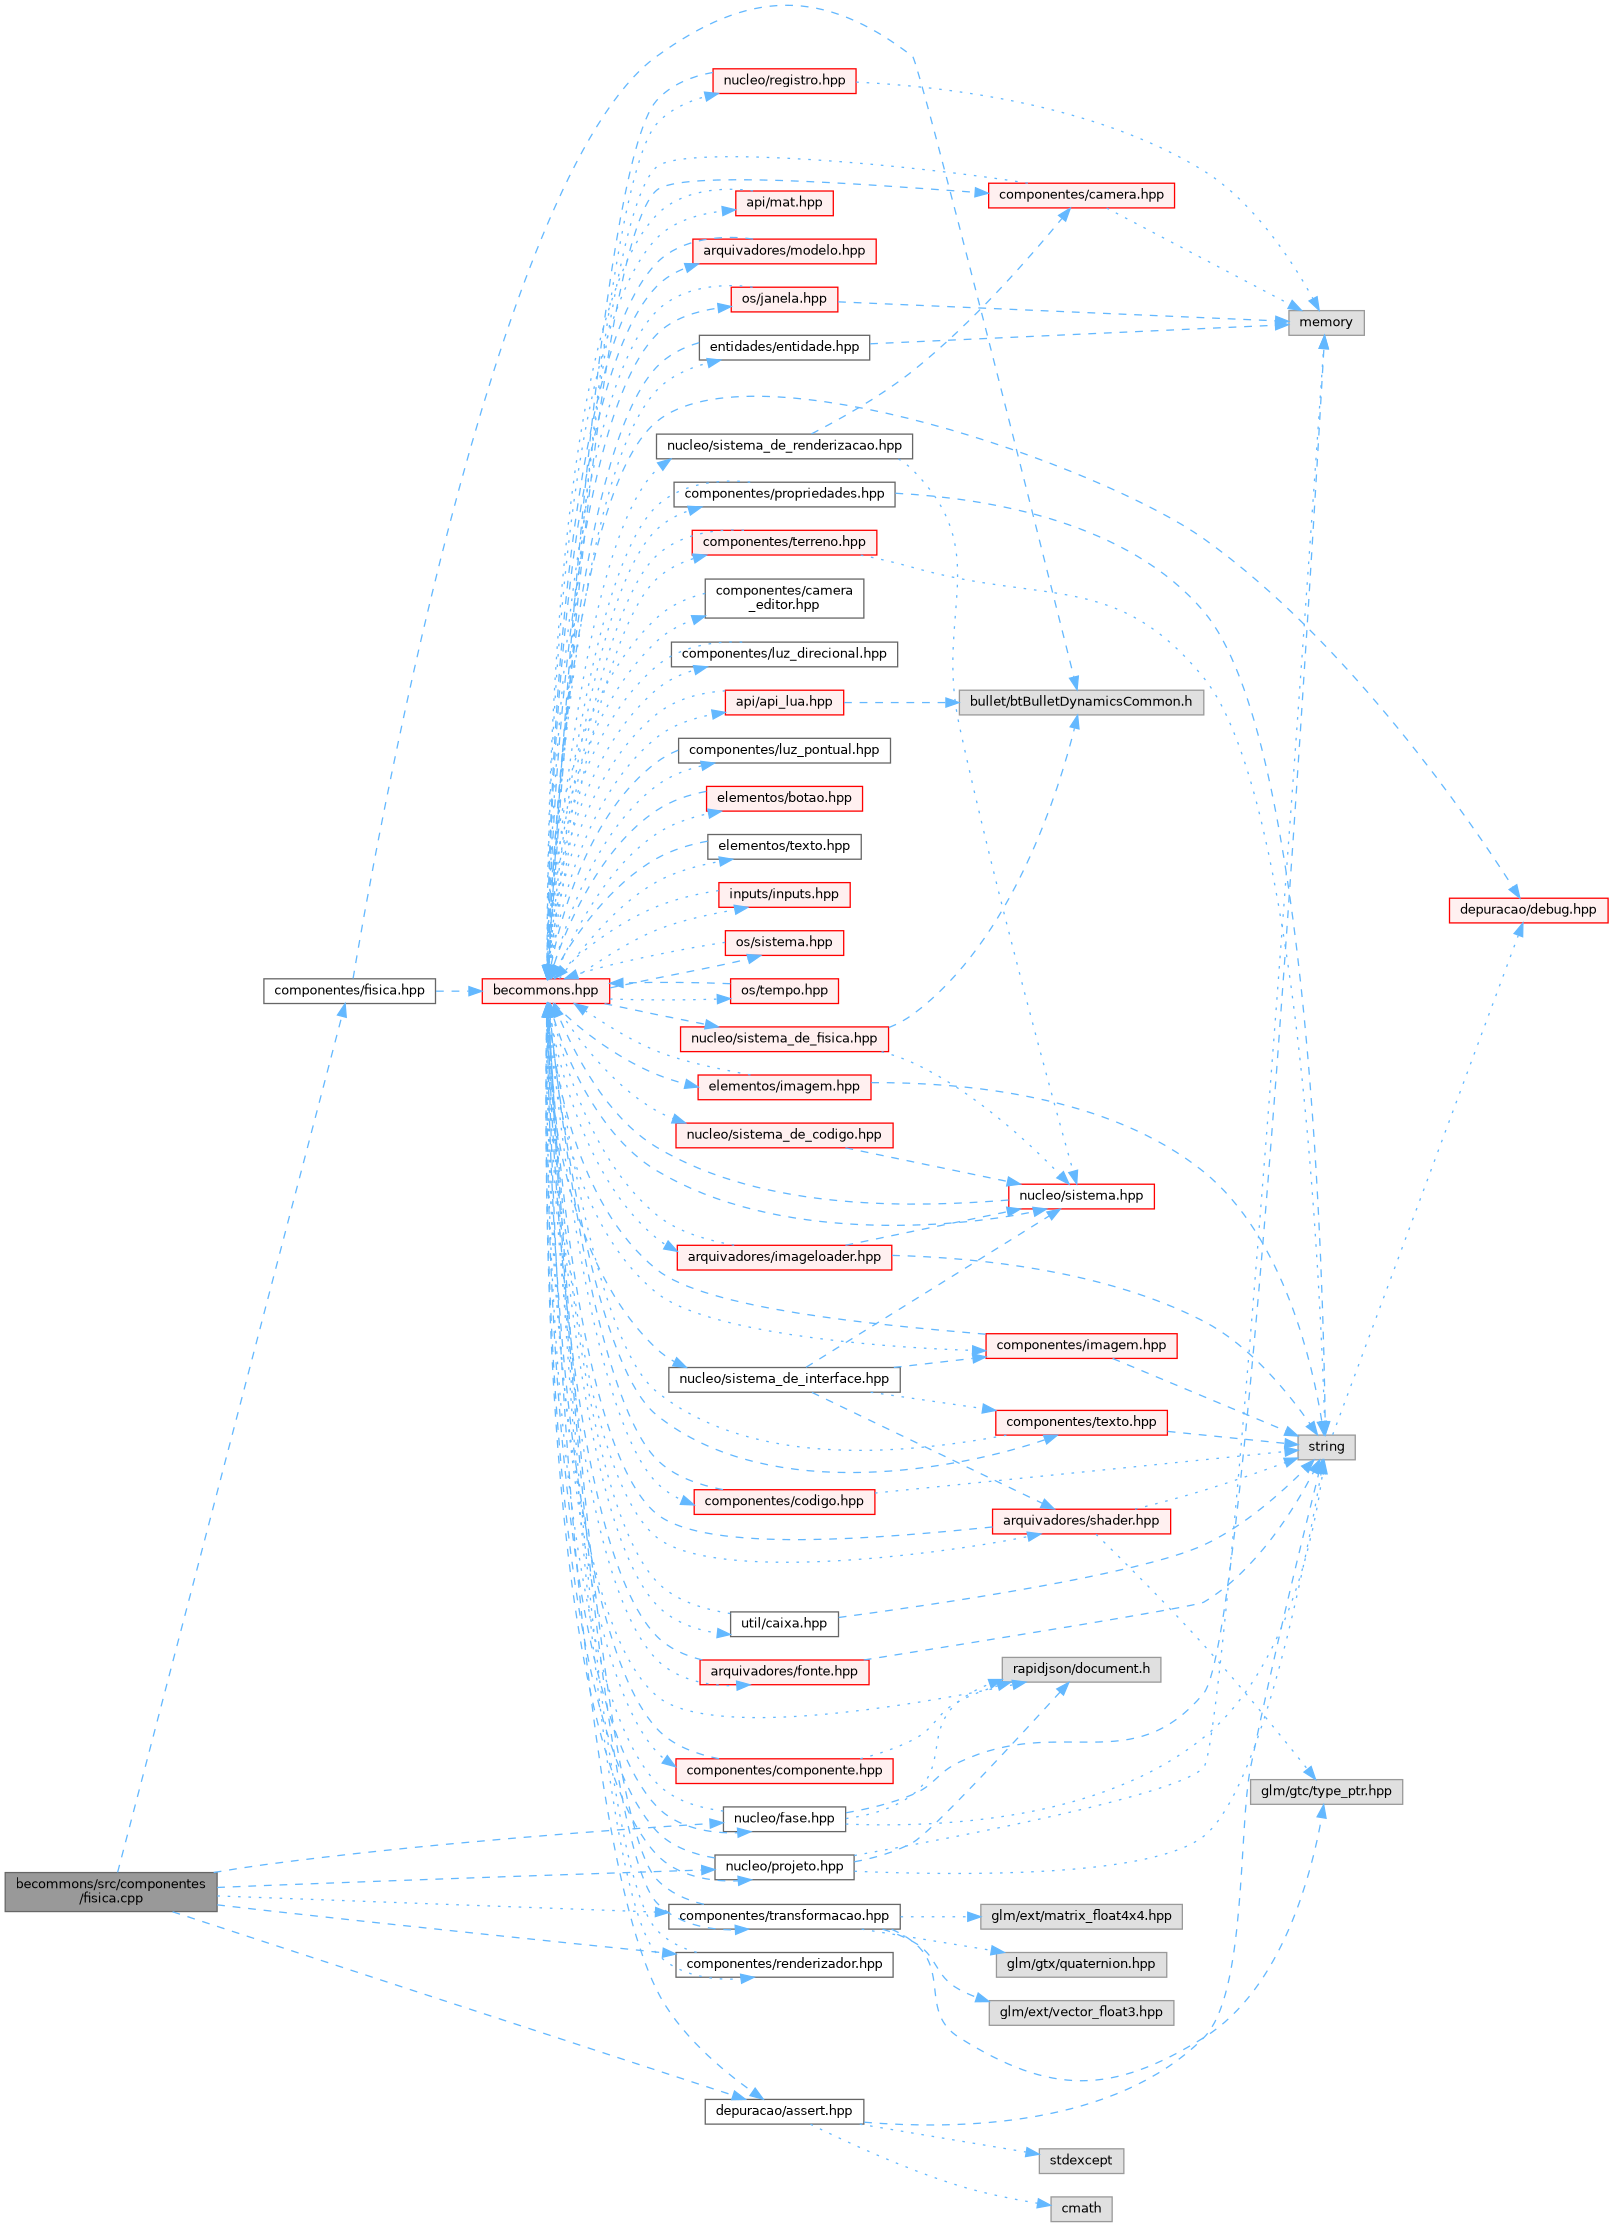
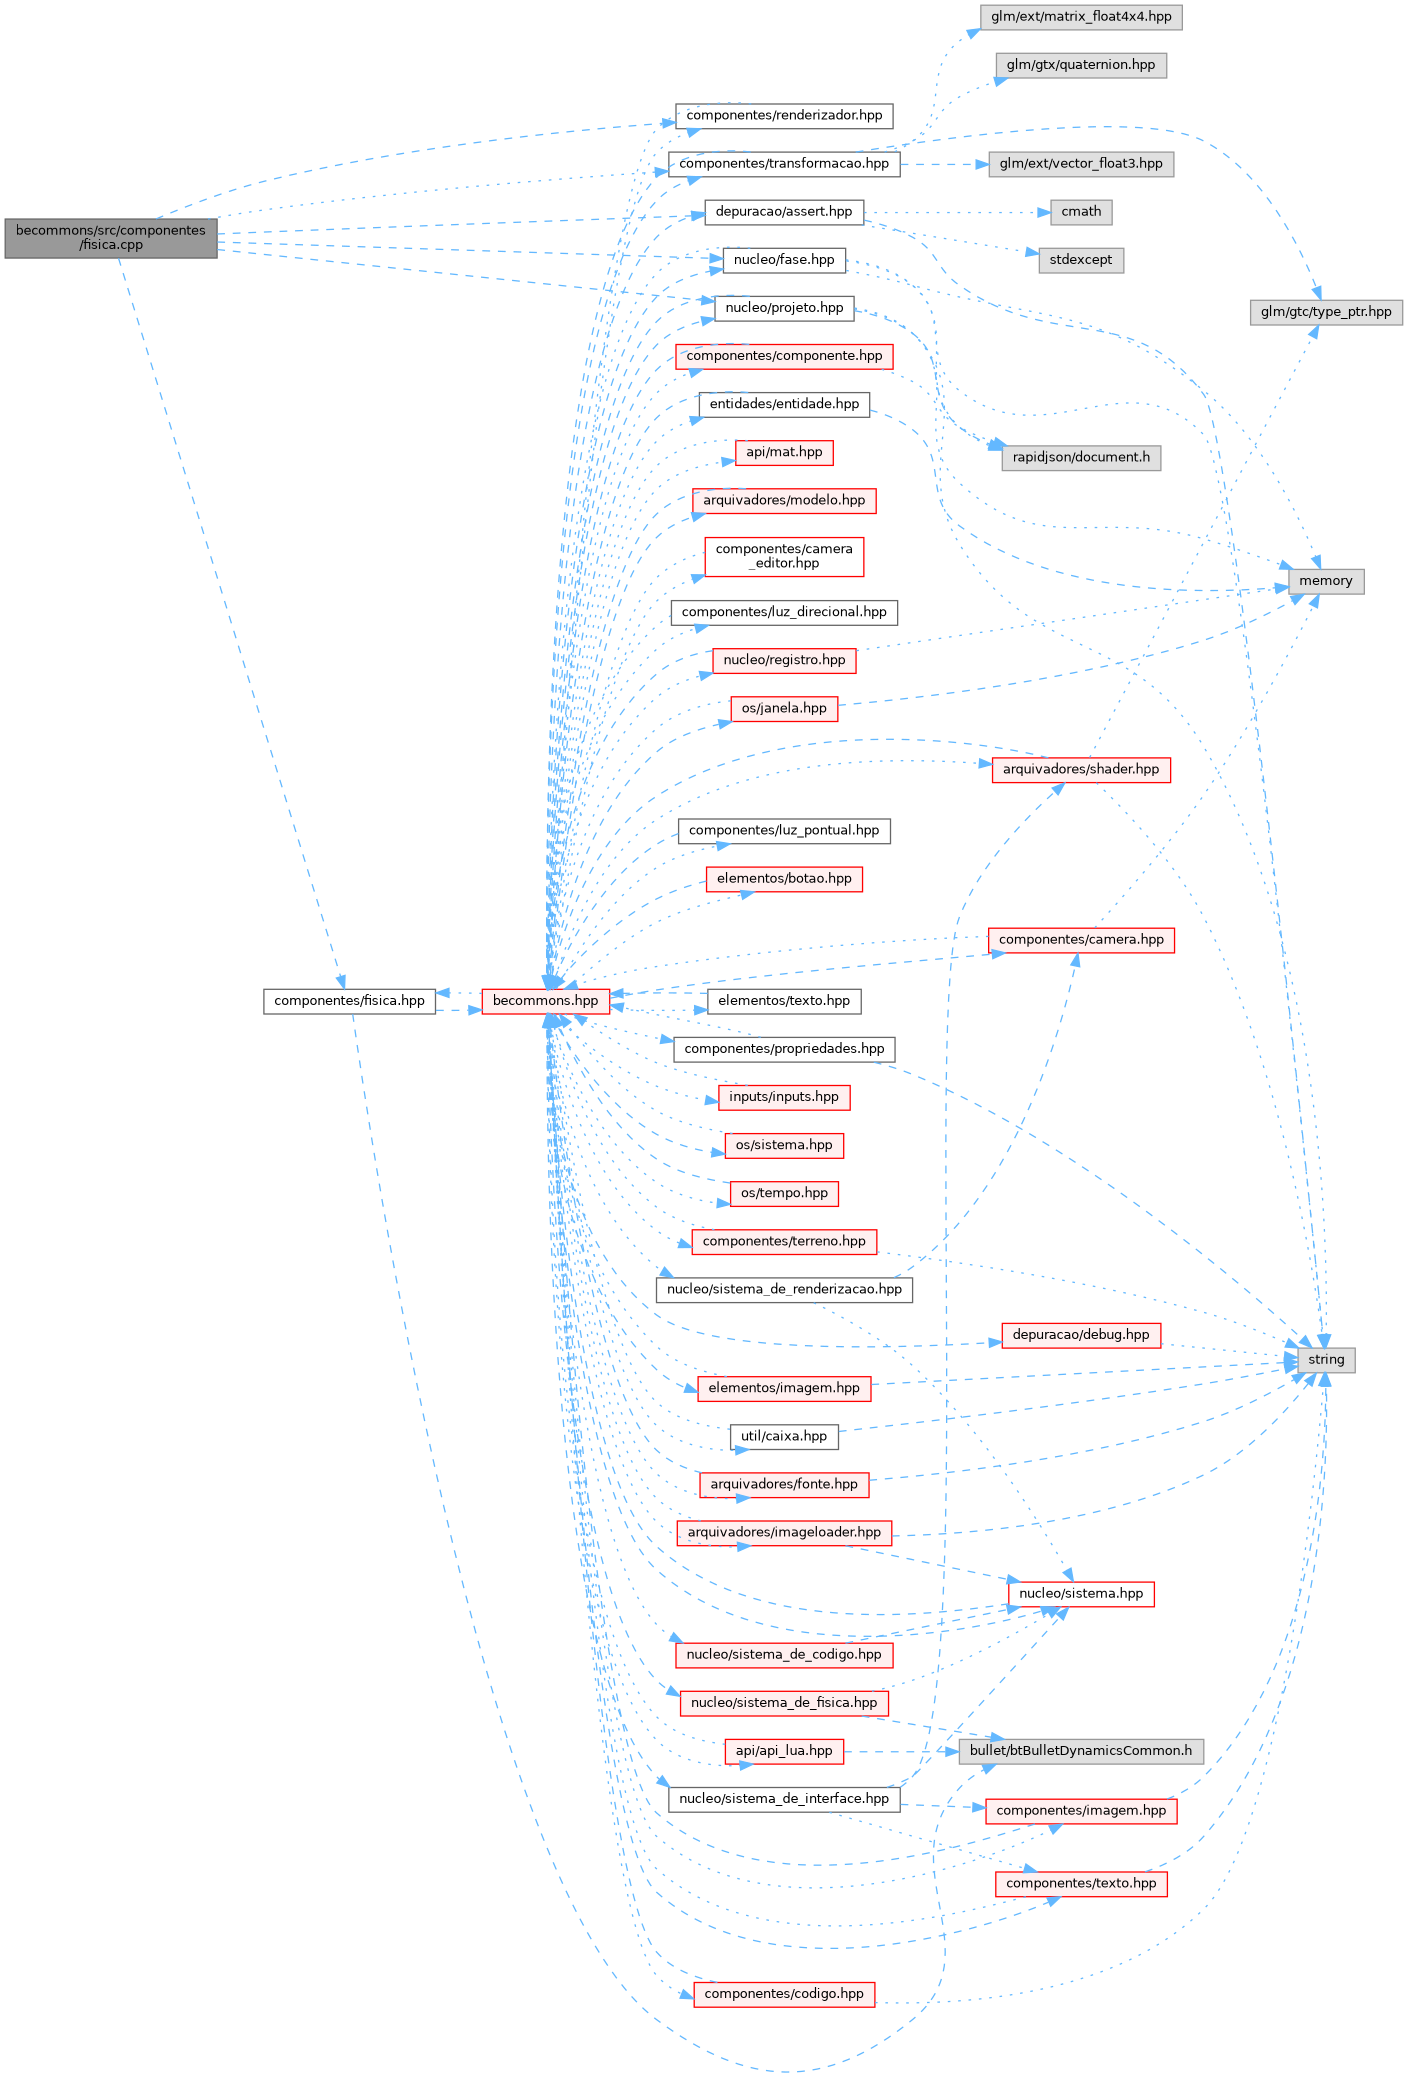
node "componentes/camera _editor.hpp": color grey40 -> red
edge "string" -> "depuracao/debug.hpp": reversed
edge "nucleo/fase.hpp" -> "memory": style dashed -> dotted
edge "becommons.hpp" -> "rapidjson/document.h": now "becommons.hpp" -> "componentes/fisica.hpp"
